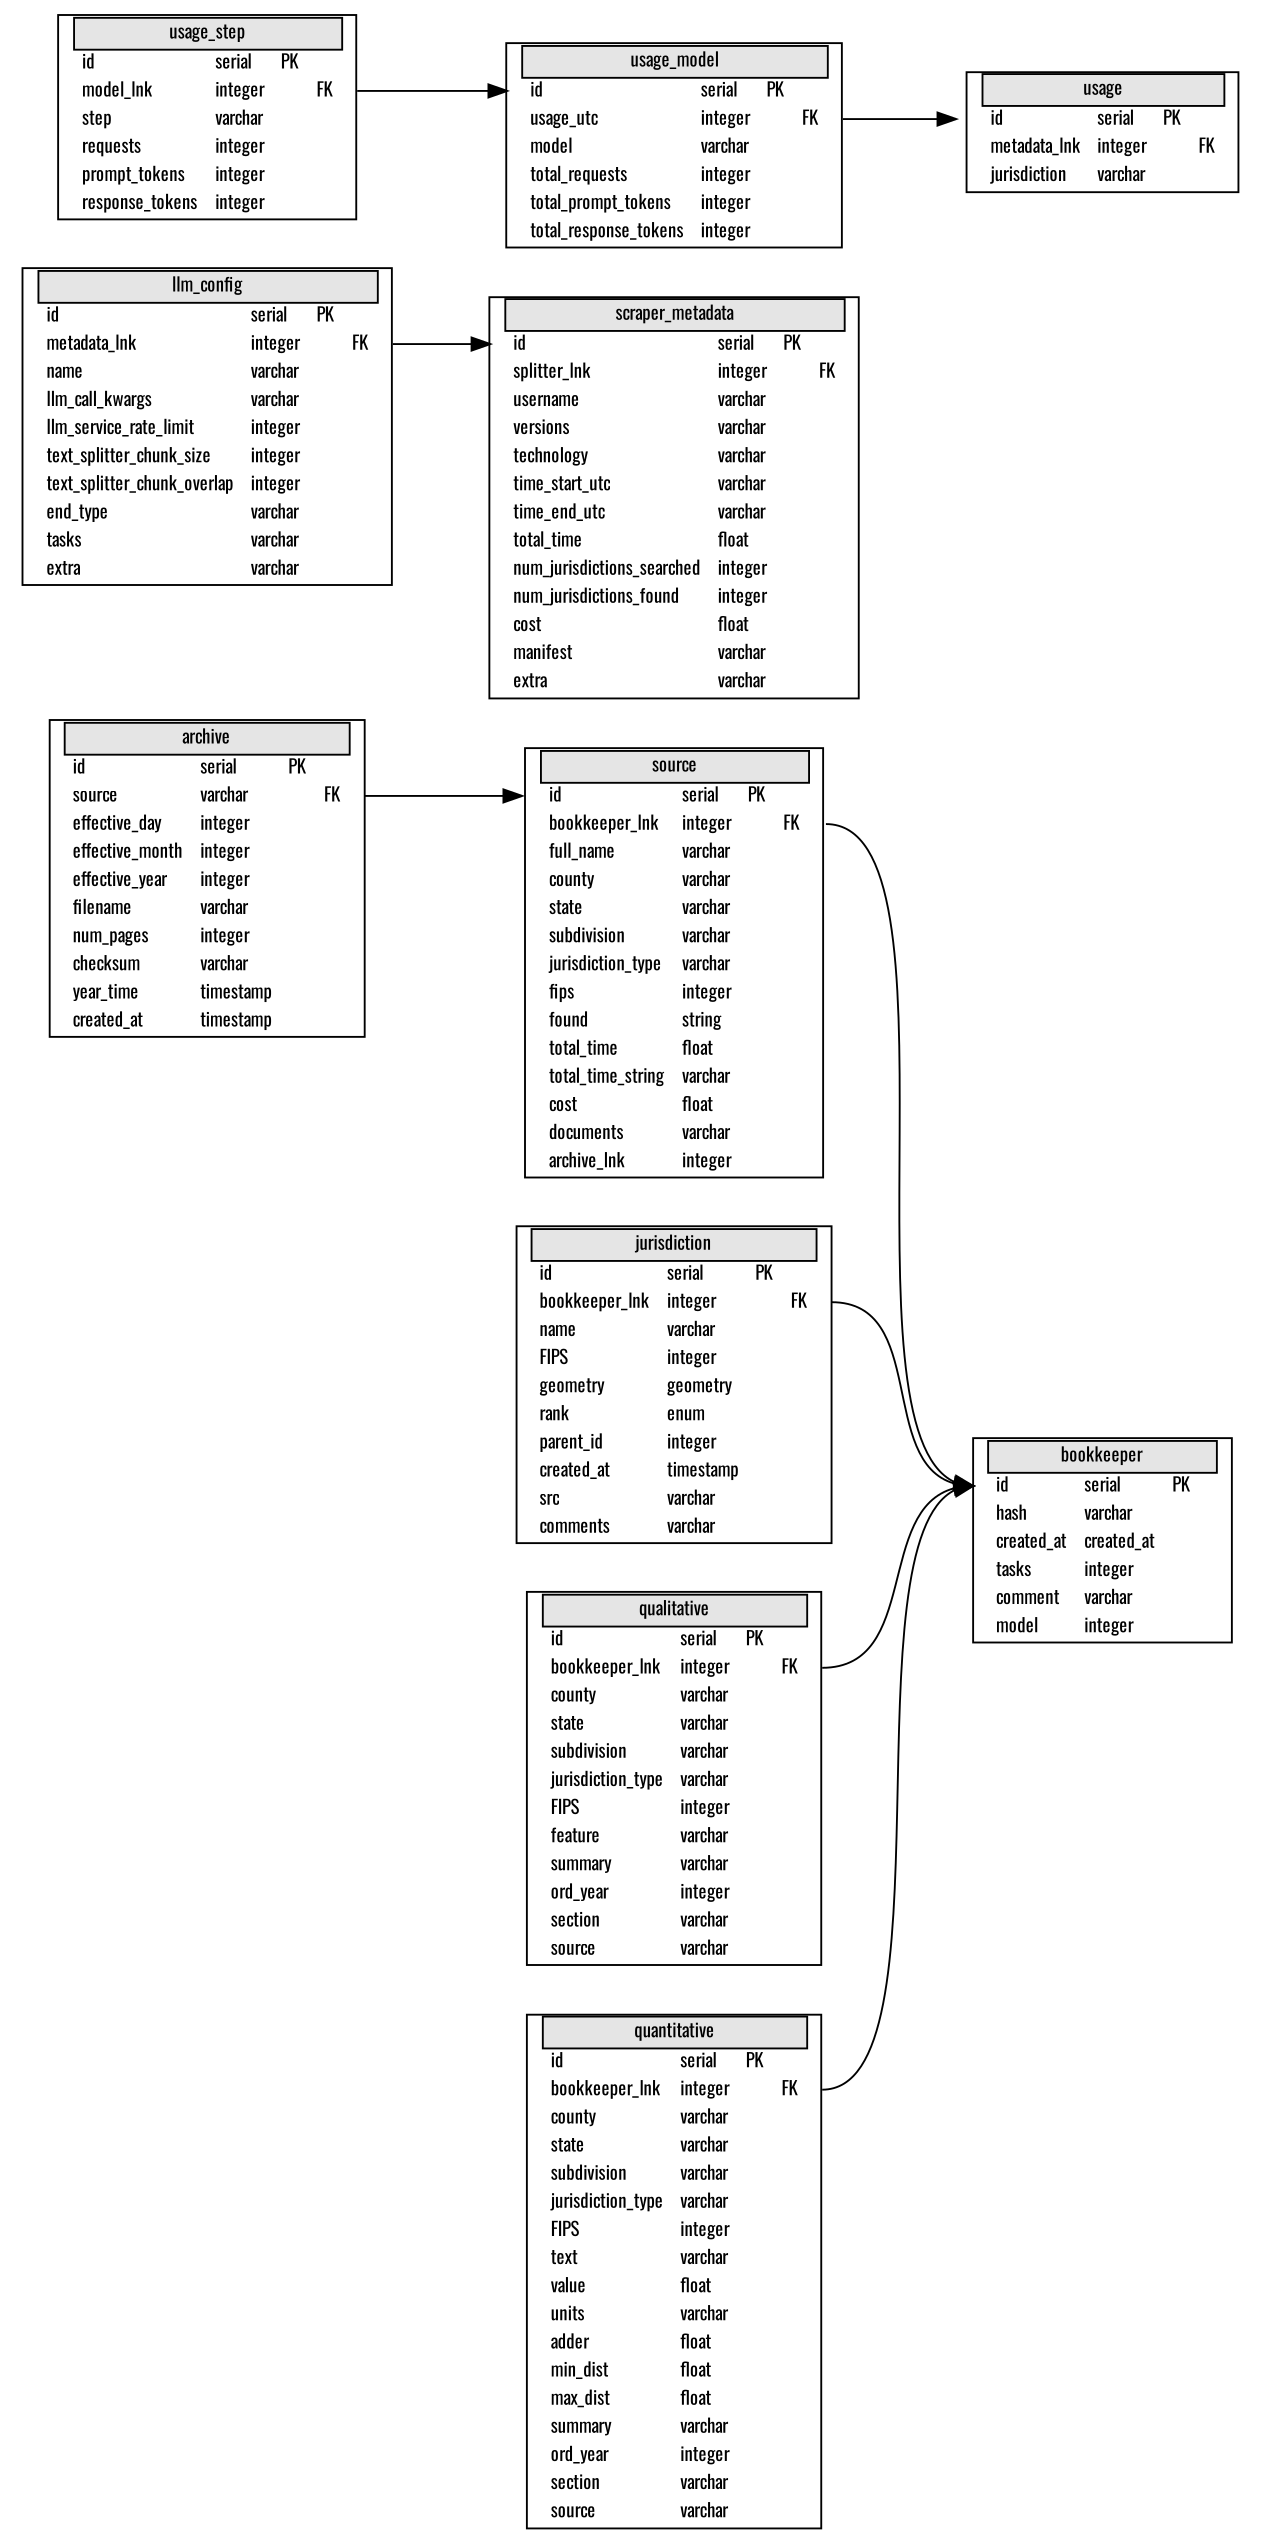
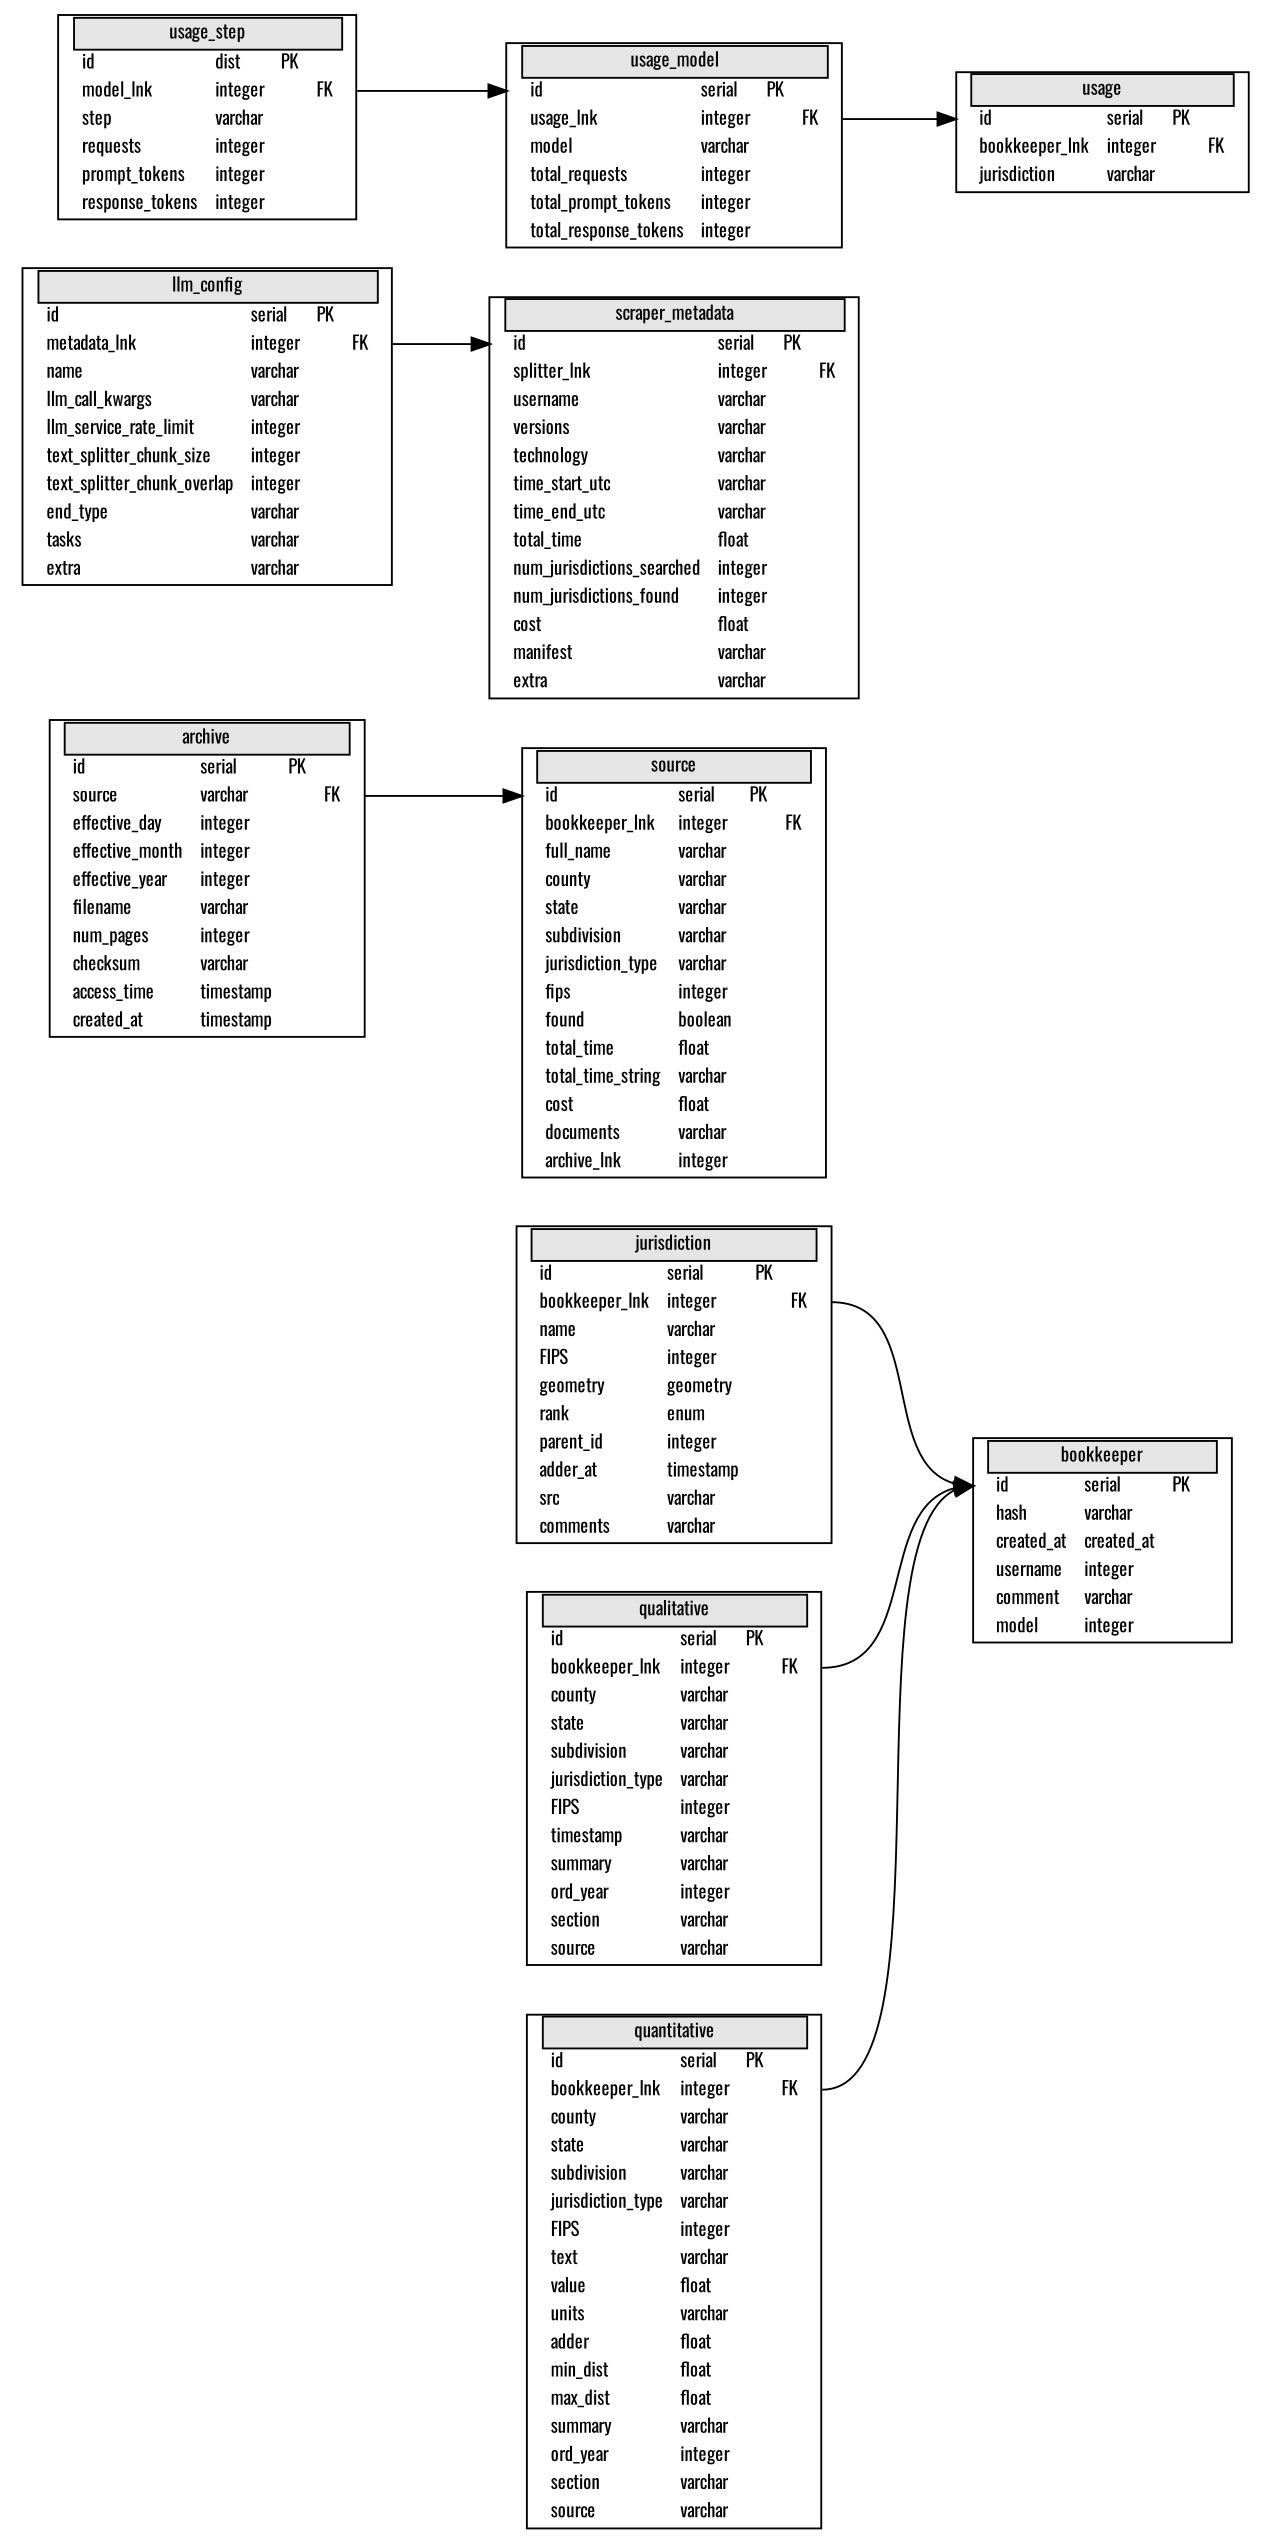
node "usage_step": text "serial" -> "dist"
node "usage_model": text "usage_utc" -> "usage_lnk"
node "usage": text "metadata_lnk" -> "bookkeeper_lnk"
node "archive": text "year_time" -> "access_time"
node "source": text "string" -> "boolean"
edge "source" -> "bookkeeper": removed
node "jurisdiction": text "created_at" -> "adder_at"
node "bookkeeper": text "tasks" -> "username"
node "qualitative": text "feature" -> "timestamp"
